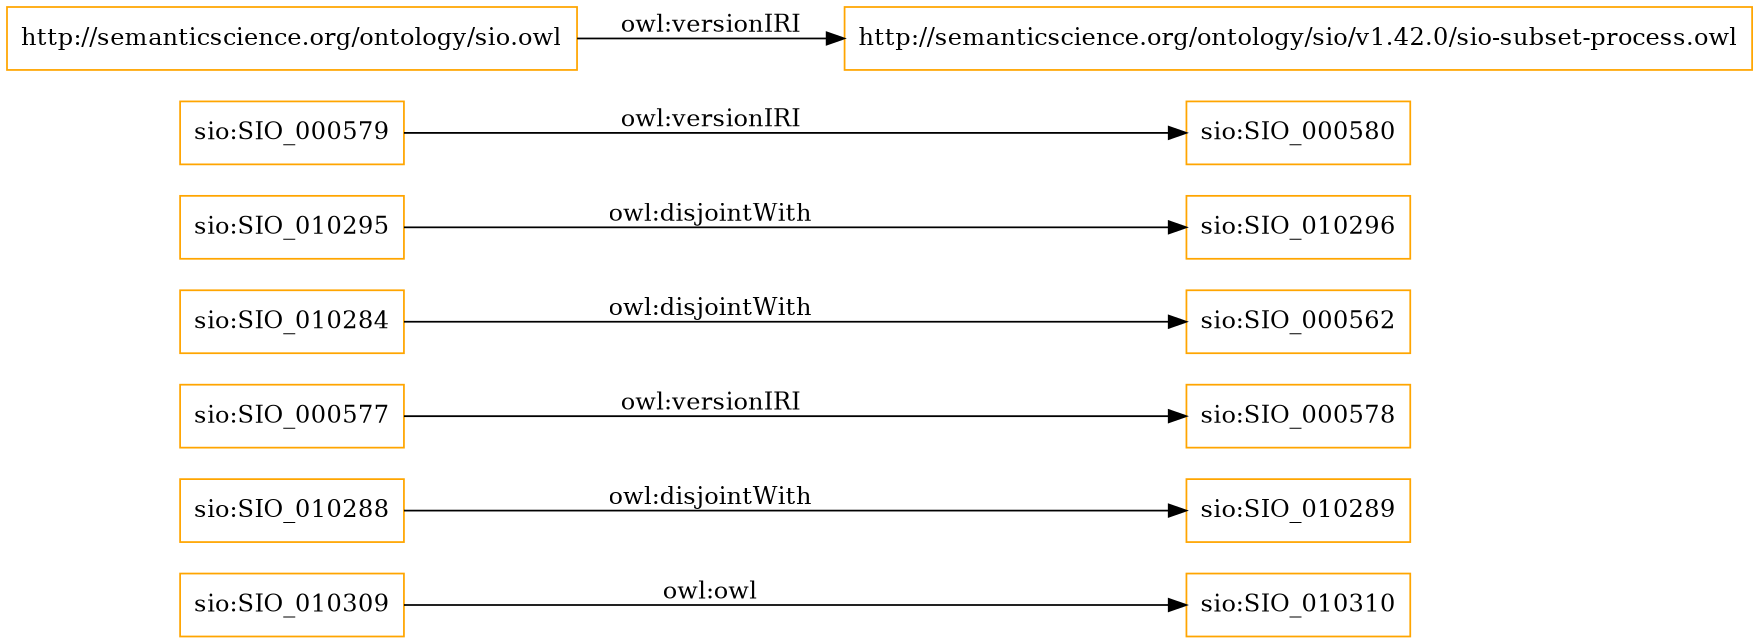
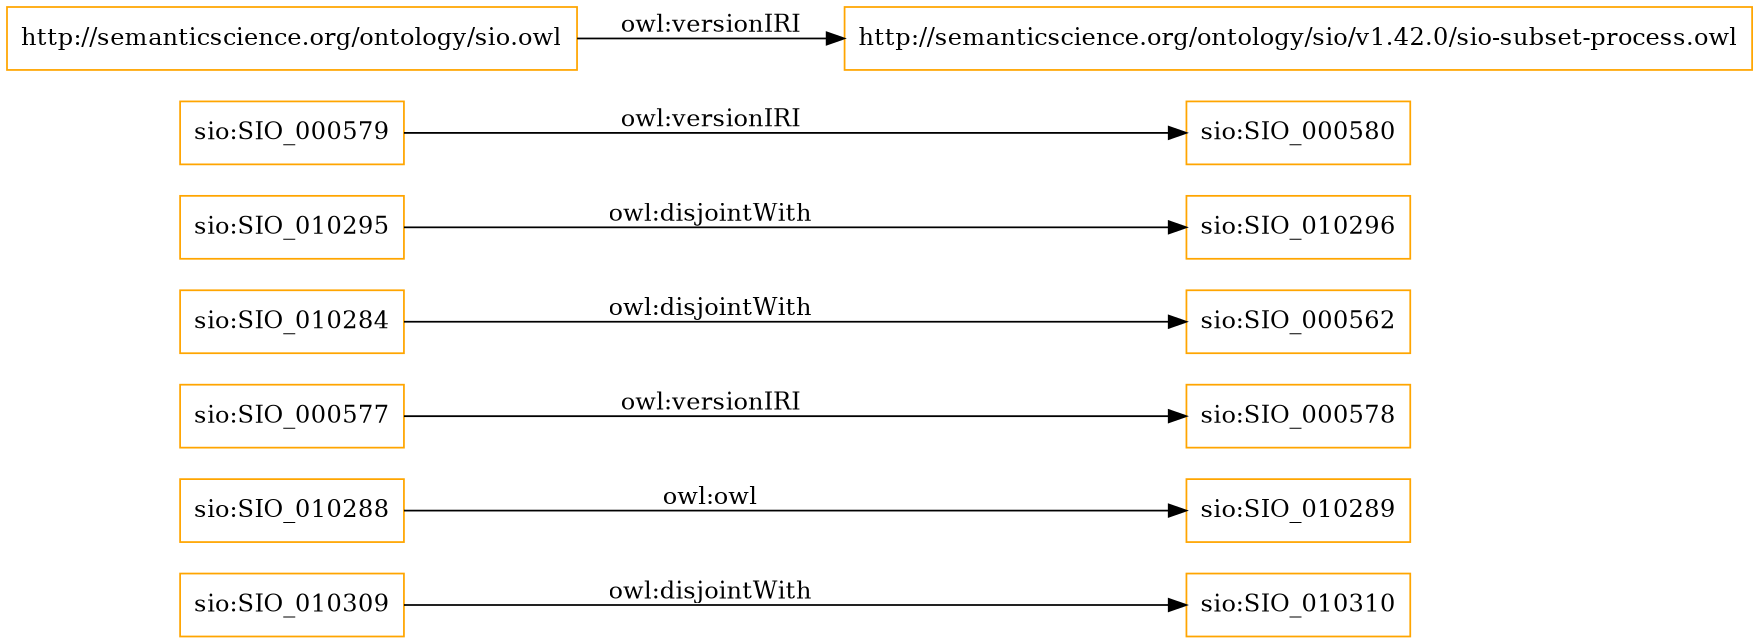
edge "sio:SIO_010288" -> "sio:SIO_010289": label "owl:disjointWith" -> "owl:owl"
edge "sio:SIO_010309" -> "sio:SIO_010310": label "owl:owl" -> "owl:disjointWith"
